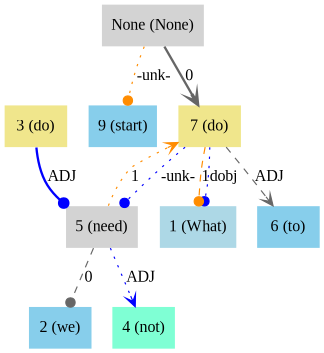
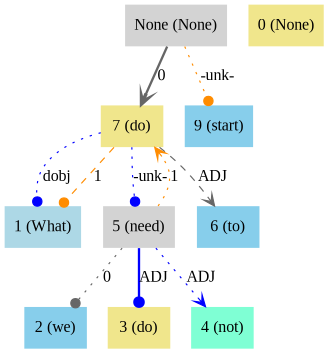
node "0 (None)": added
edge "3 (do)" -> "5 (need)": reversed
edge "5 (need)" -> "2 (we)": style dashed -> dotted
